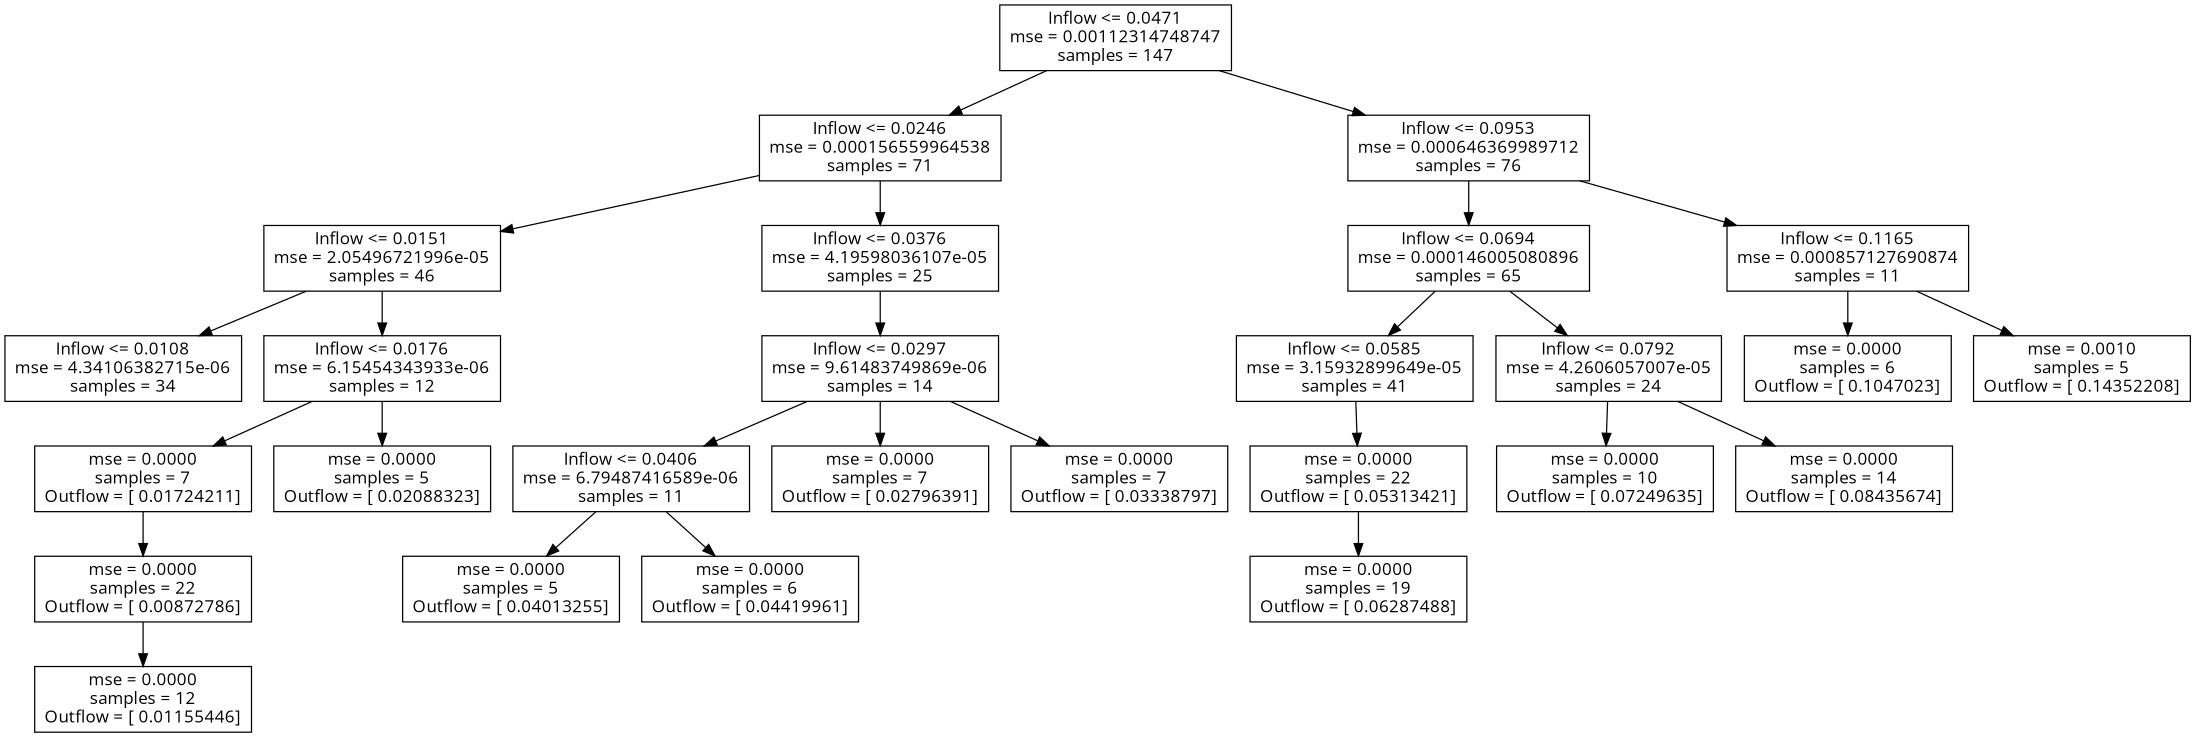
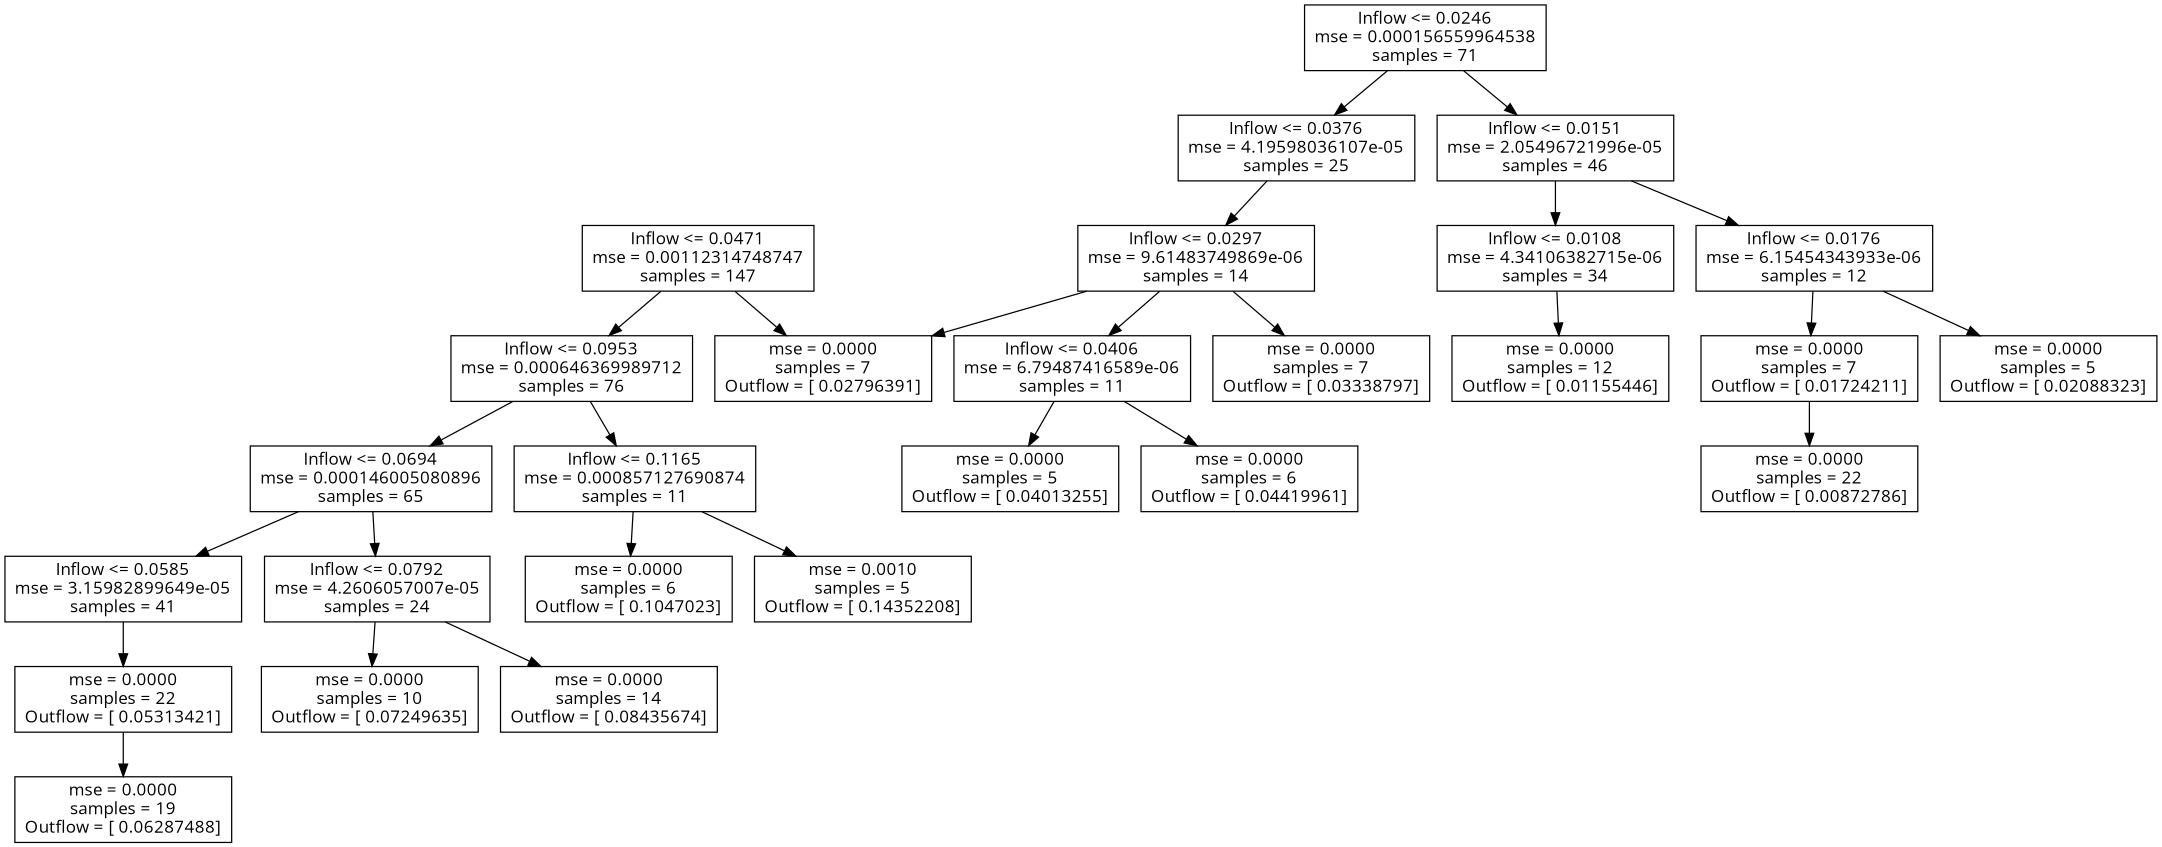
edge "Inflow <= 0.0471 mse = 0.00112314748747 samples = 147" -> "Inflow <= 0.0246 mse = 0.000156559964538 samples = 71": now "Inflow <= 0.0471 mse = 0.00112314748747 samples = 147" -> "mse = 0.0000 samples = 7 Outflow = [ 0.02796391]"
node "Inflow <= 0.0585 mse = 3.15932899649e-05 samples = 41": label "Inflow <= 0.0585 mse = 3.15932899649e-05 samples = 41" -> "Inflow <= 0.0585 mse = 3.15982899649e-05 samples = 41"
edge "mse = 0.0000 samples = 22 Outflow = [ 0.00872786]" -> "mse = 0.0000 samples = 12 Outflow = [ 0.01155446]": now "Inflow <= 0.0108 mse = 4.34106382715e-06 samples = 34" -> "mse = 0.0000 samples = 12 Outflow = [ 0.01155446]"
